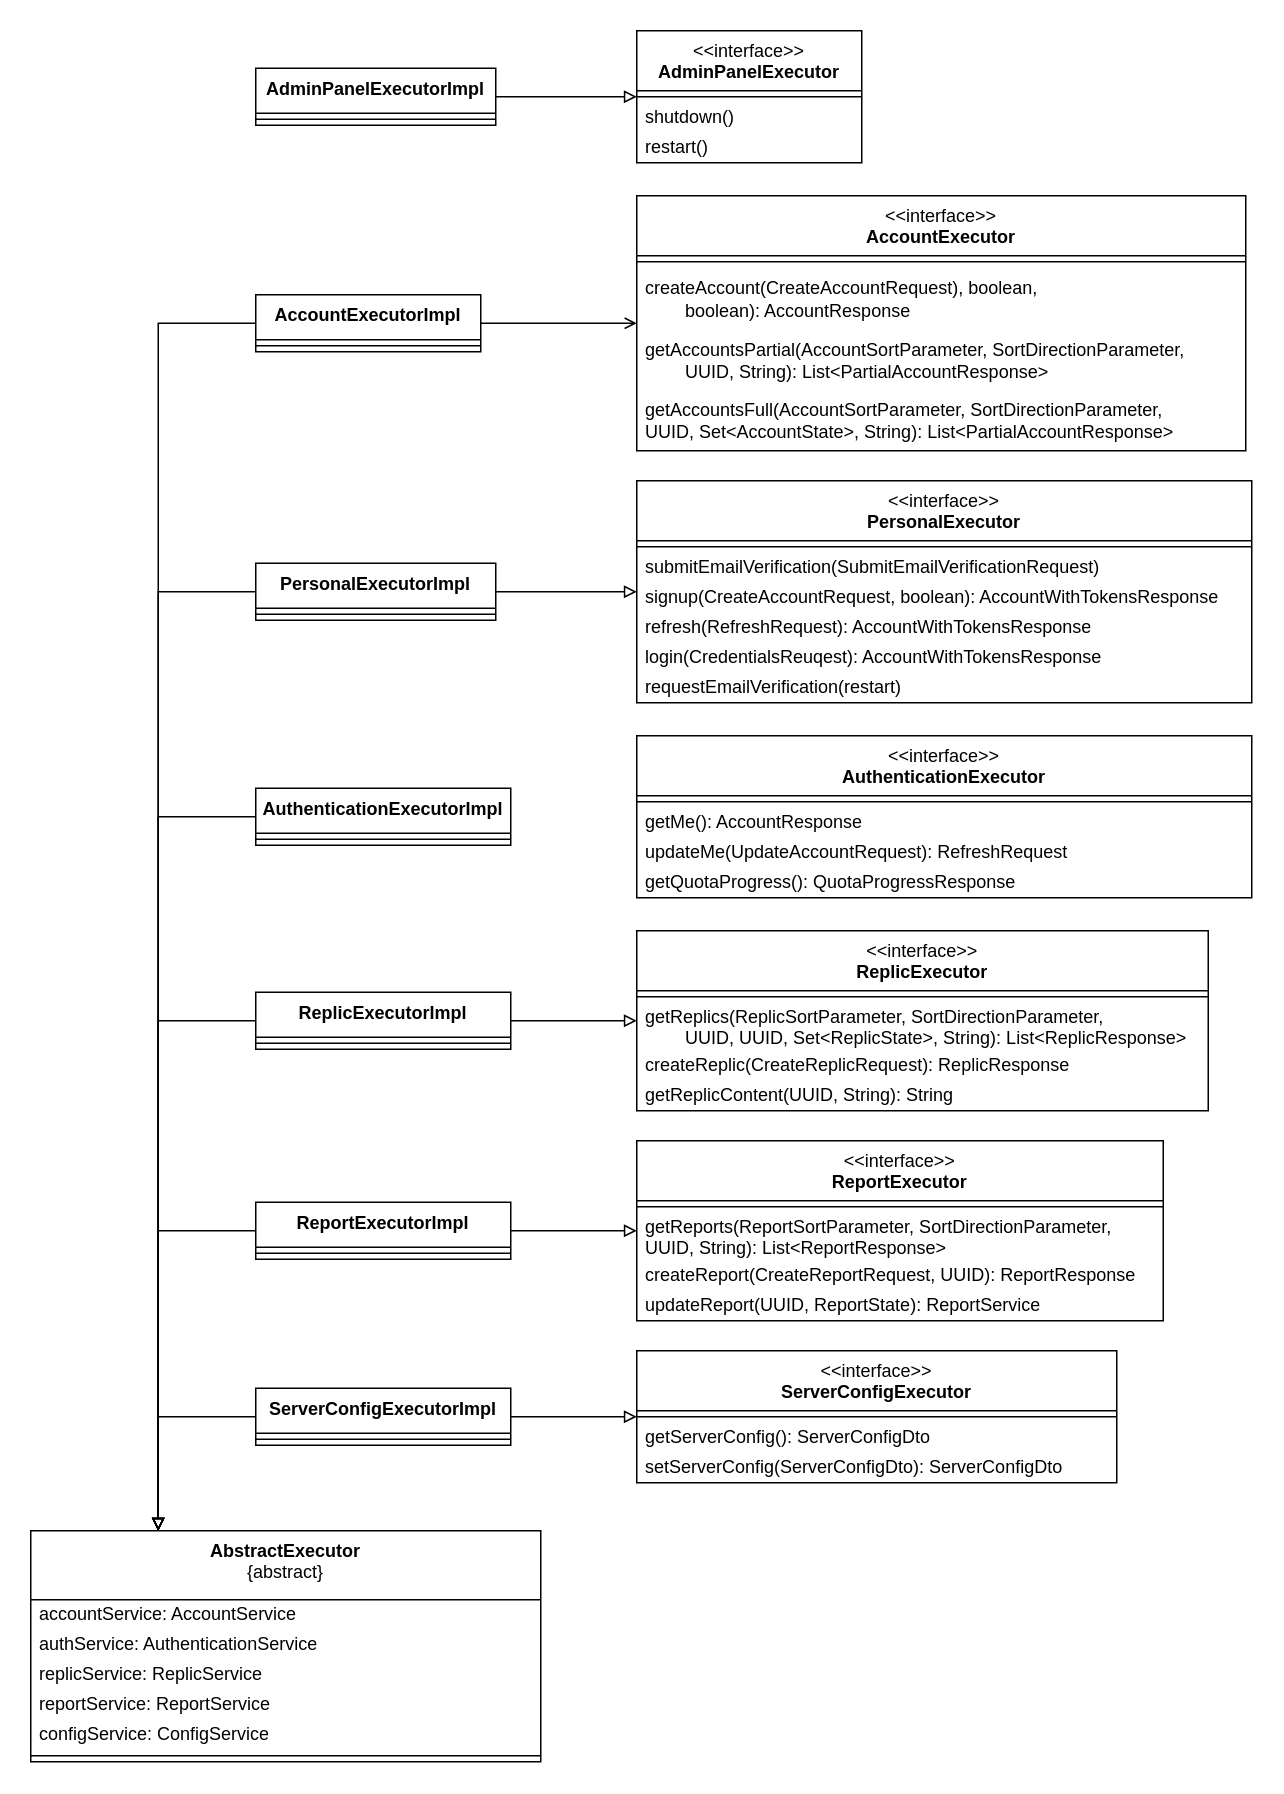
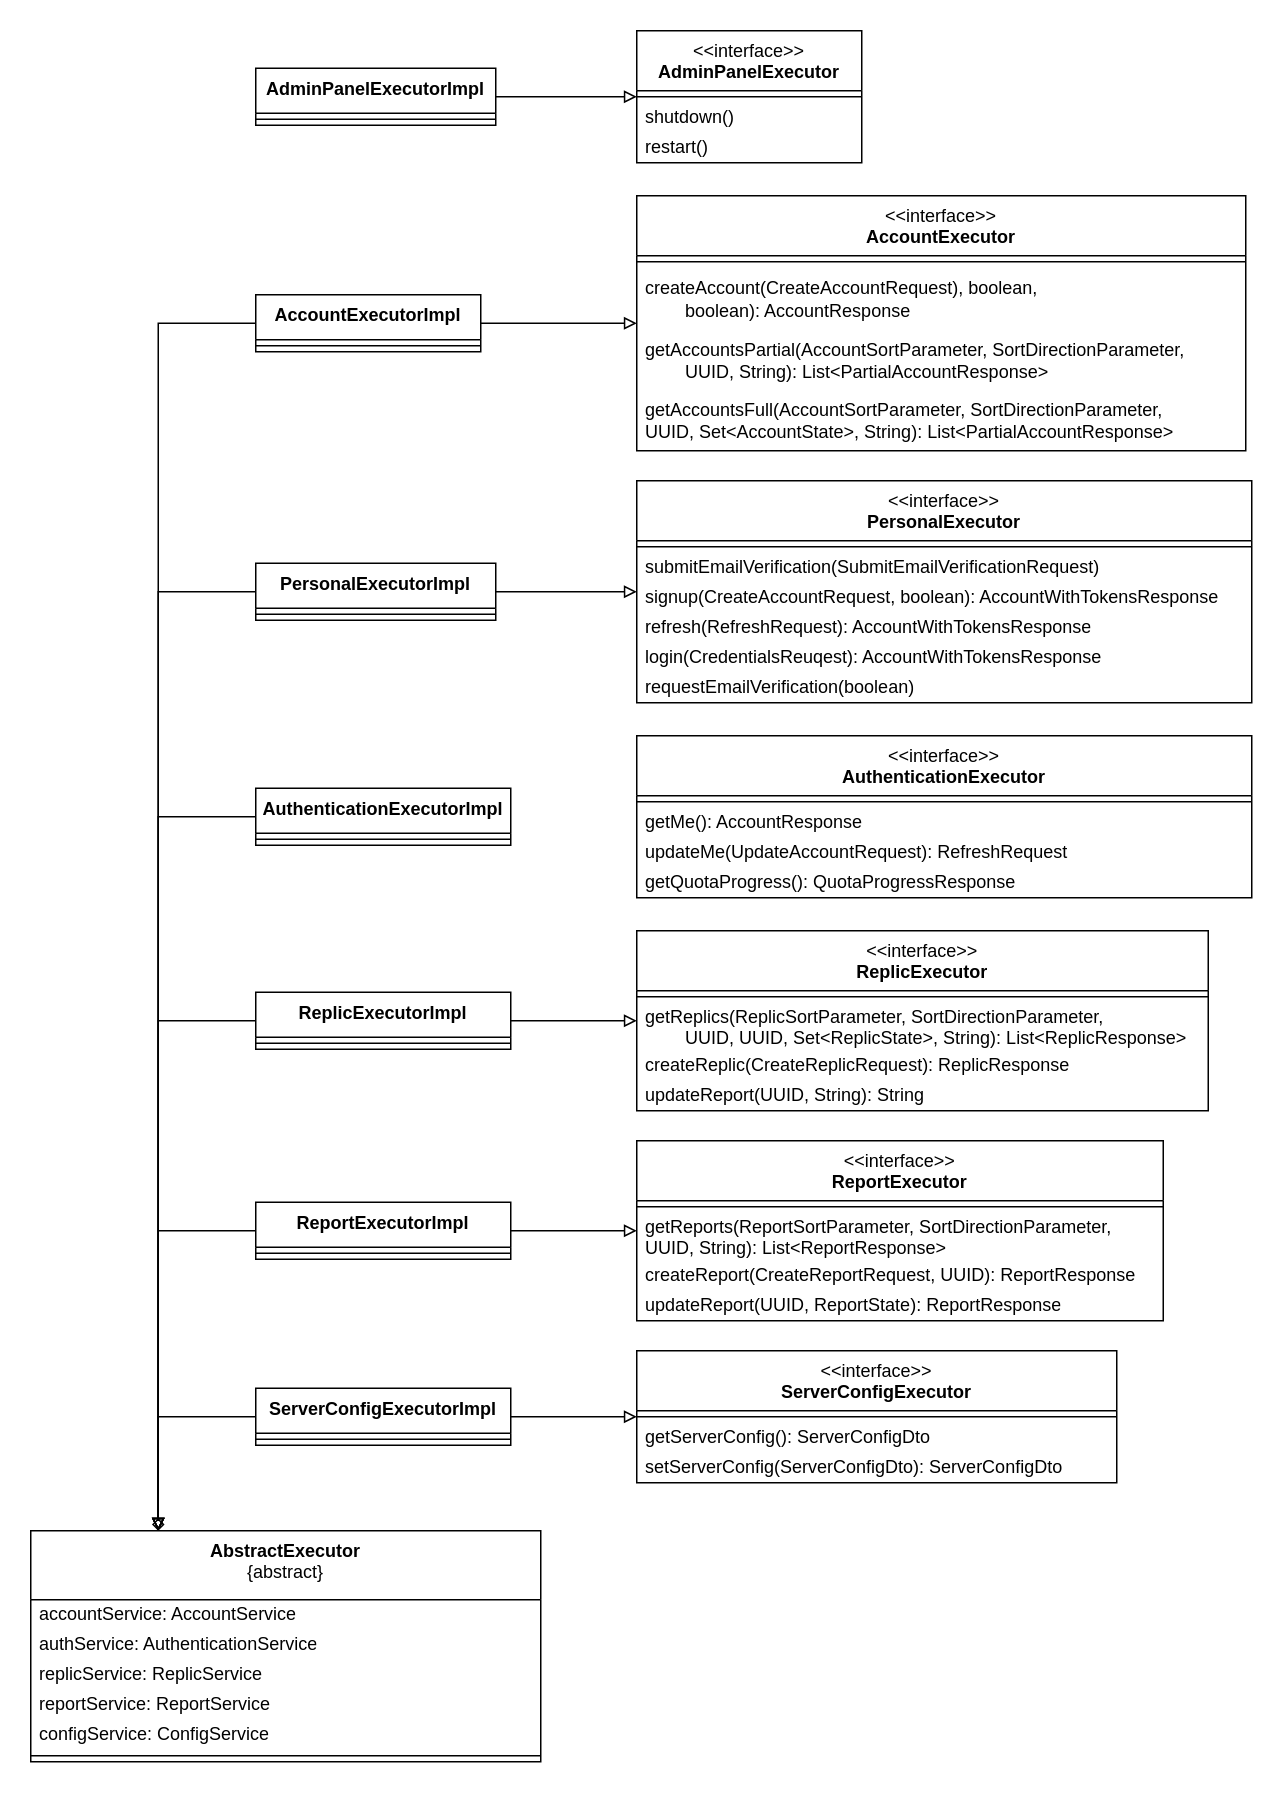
edge "AccountExecutorImpl" -> "<<interface>> AccountExecutor": arrowhead open -> block
node "requestEmailVerification(restart)": label "requestEmailVerification(restart)" -> "requestEmailVerification(boolean)"
node "getReplicContent(UUID, String): String": label "getReplicContent(UUID, String): String" -> "updateReport(UUID, String): String"
node "updateReport(UUID, ReportState): ReportService": label "updateReport(UUID, ReportState): ReportService" -> "updateReport(UUID, ReportState): ReportResponse"
edge "AuthenticationExecutorImpl" -> "AbstractExecutor {abstract}": arrowhead block -> diamond
